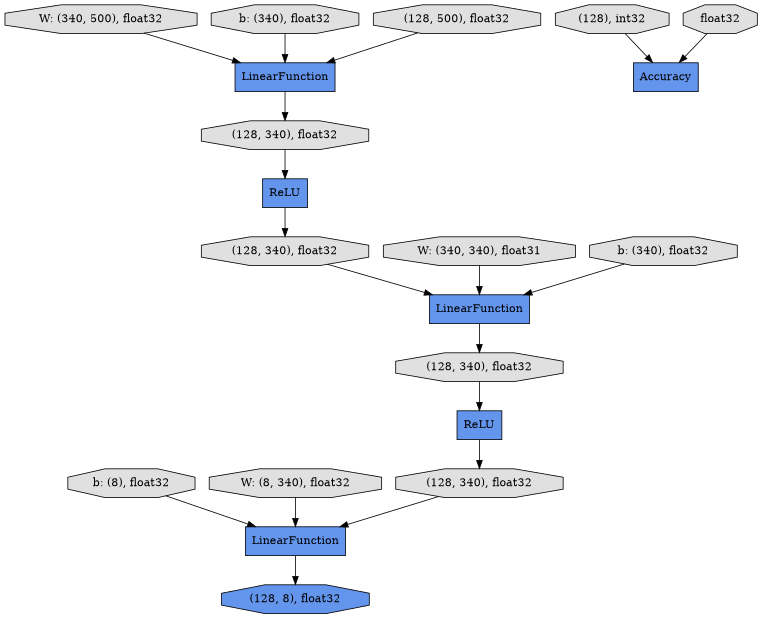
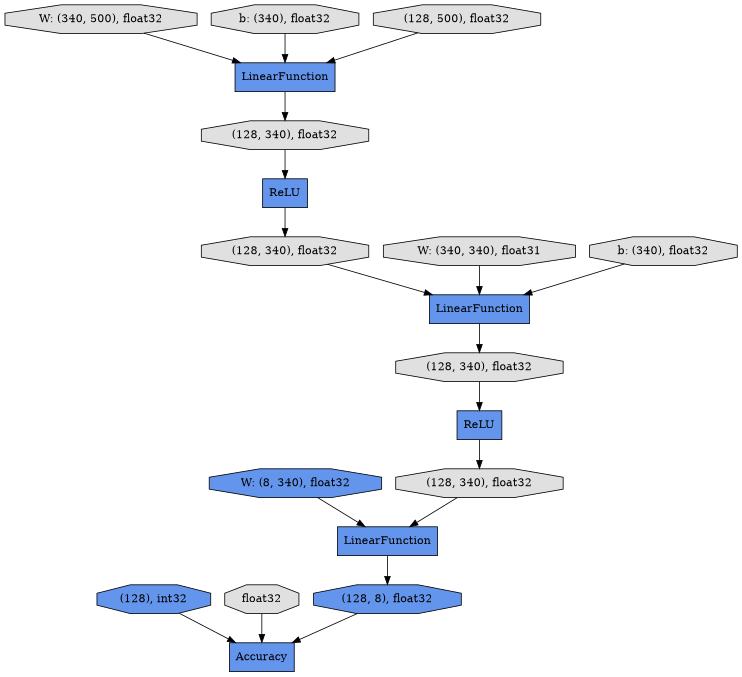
node "(128), int32": fillcolor #e0e0e0 -> #6495ed
node "b: (8), float32": removed
node "W: (8, 340), float32": fillcolor #e0e0e0 -> #6495ed
edge "(128, 8), float32" -> "Accuracy": added
